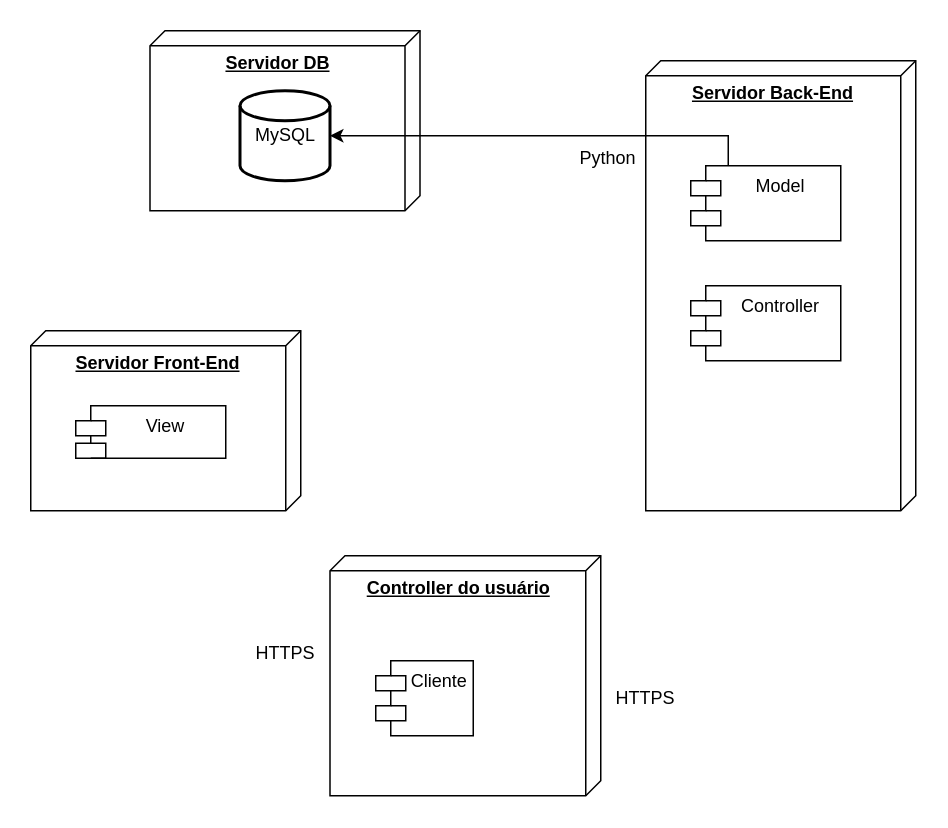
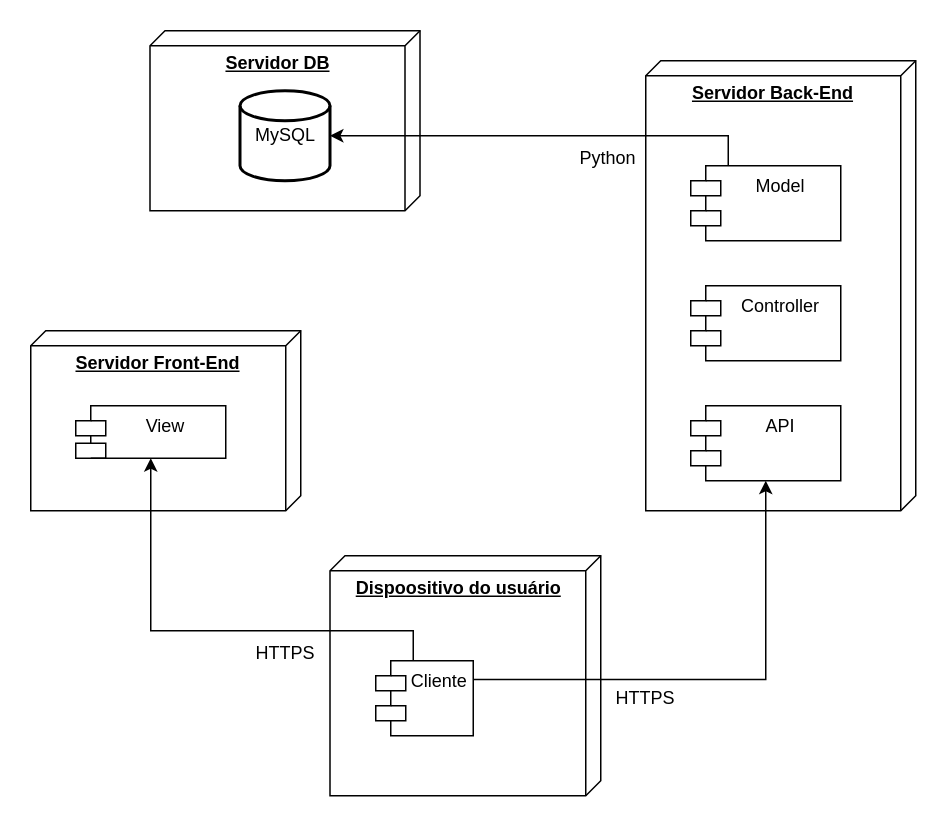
node "API": added
node "Controller do usuário": label "Controller do usuário" -> "Dispoositivo do usuário"
edge "Cliente" -> "View": added
edge "Cliente" -> "API": added
